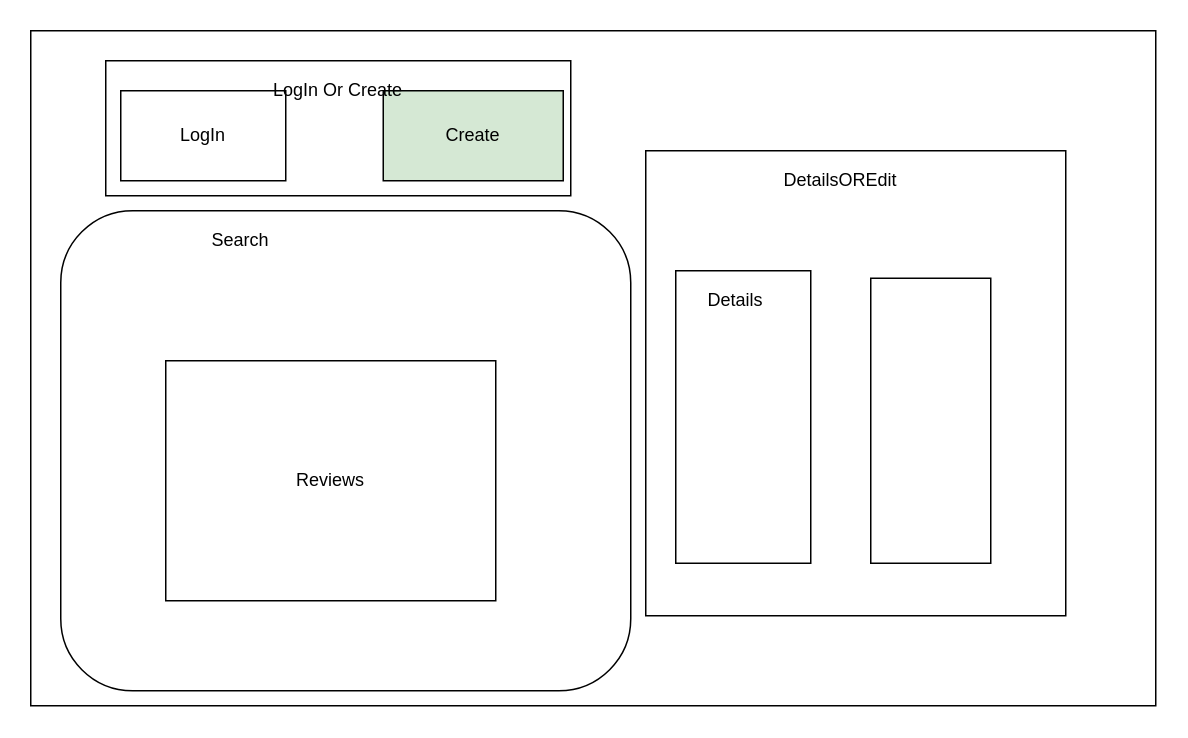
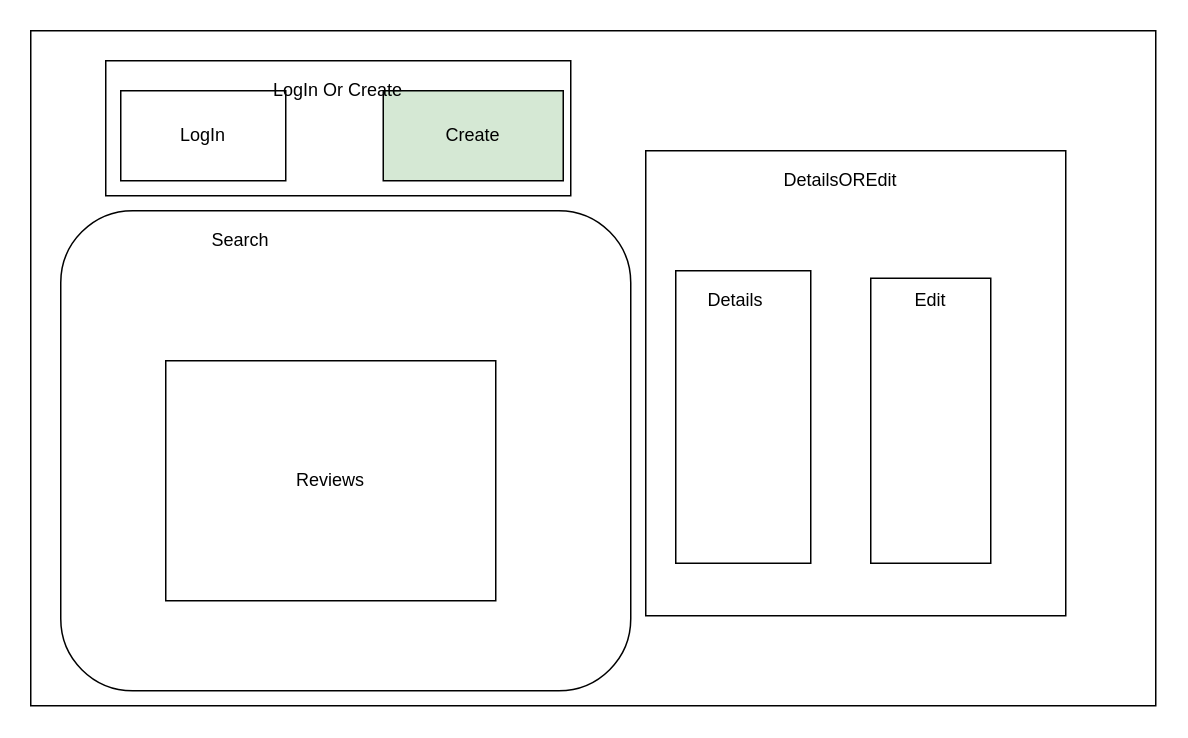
node "Edit": added
